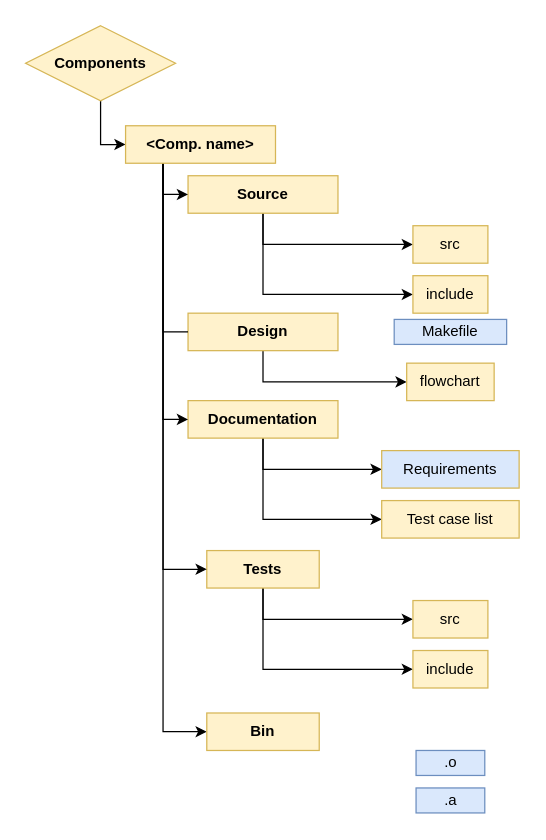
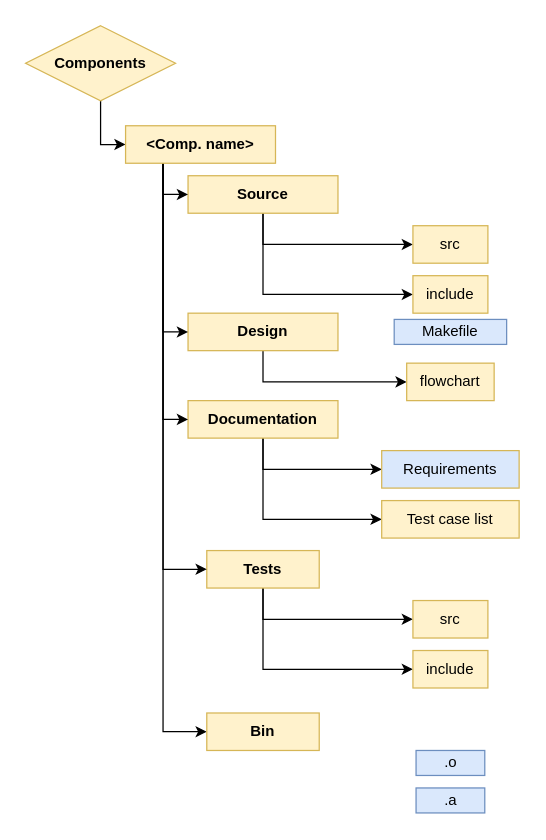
edge "<Comp. name>" -- "Design": arrowhead none -> classic
